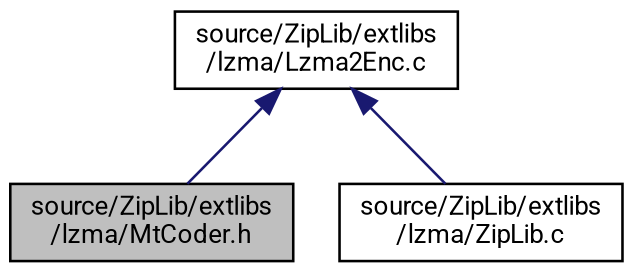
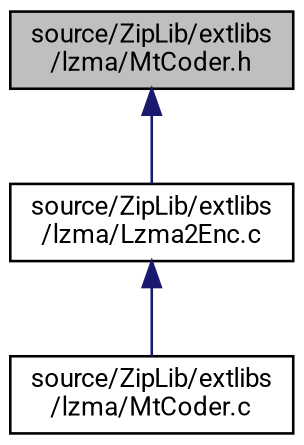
edge "source/ZipLib/extlibs /lzma/MtCoder.h" -> "source/ZipLib/extlibs /lzma/Lzma2Enc.c": reversed
node "source/ZipLib/extlibs /lzma/ZipLib.c": label "source/ZipLib/extlibs /lzma/ZipLib.c" -> "source/ZipLib/extlibs /lzma/MtCoder.c"
